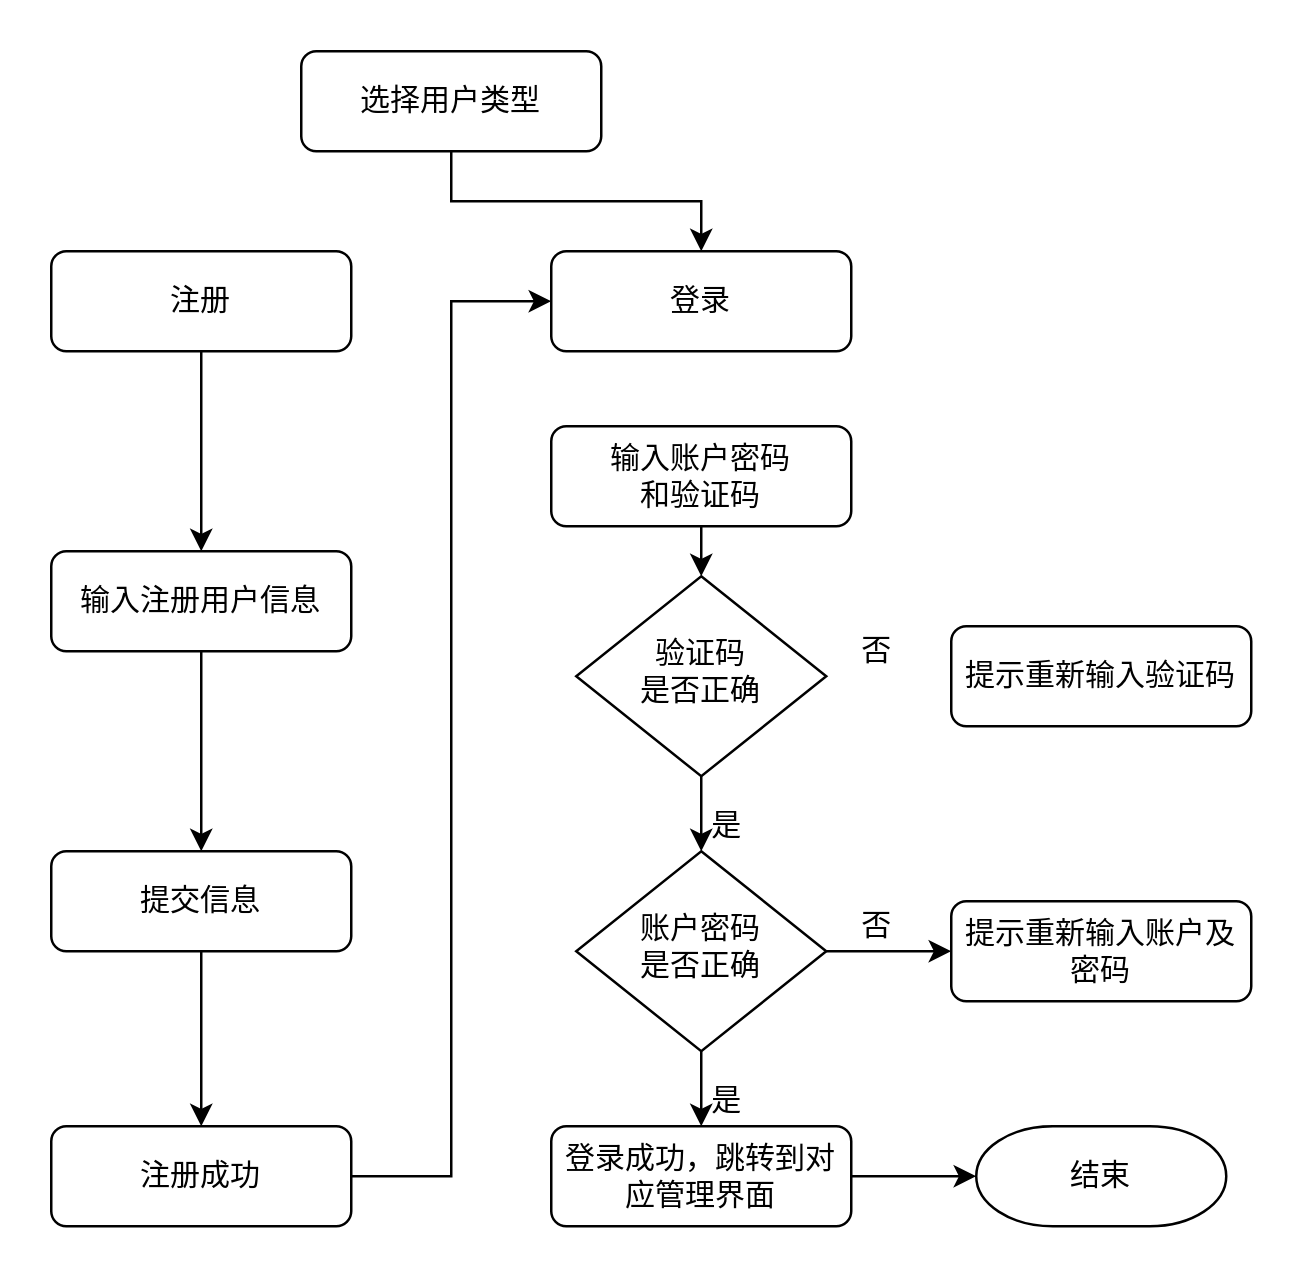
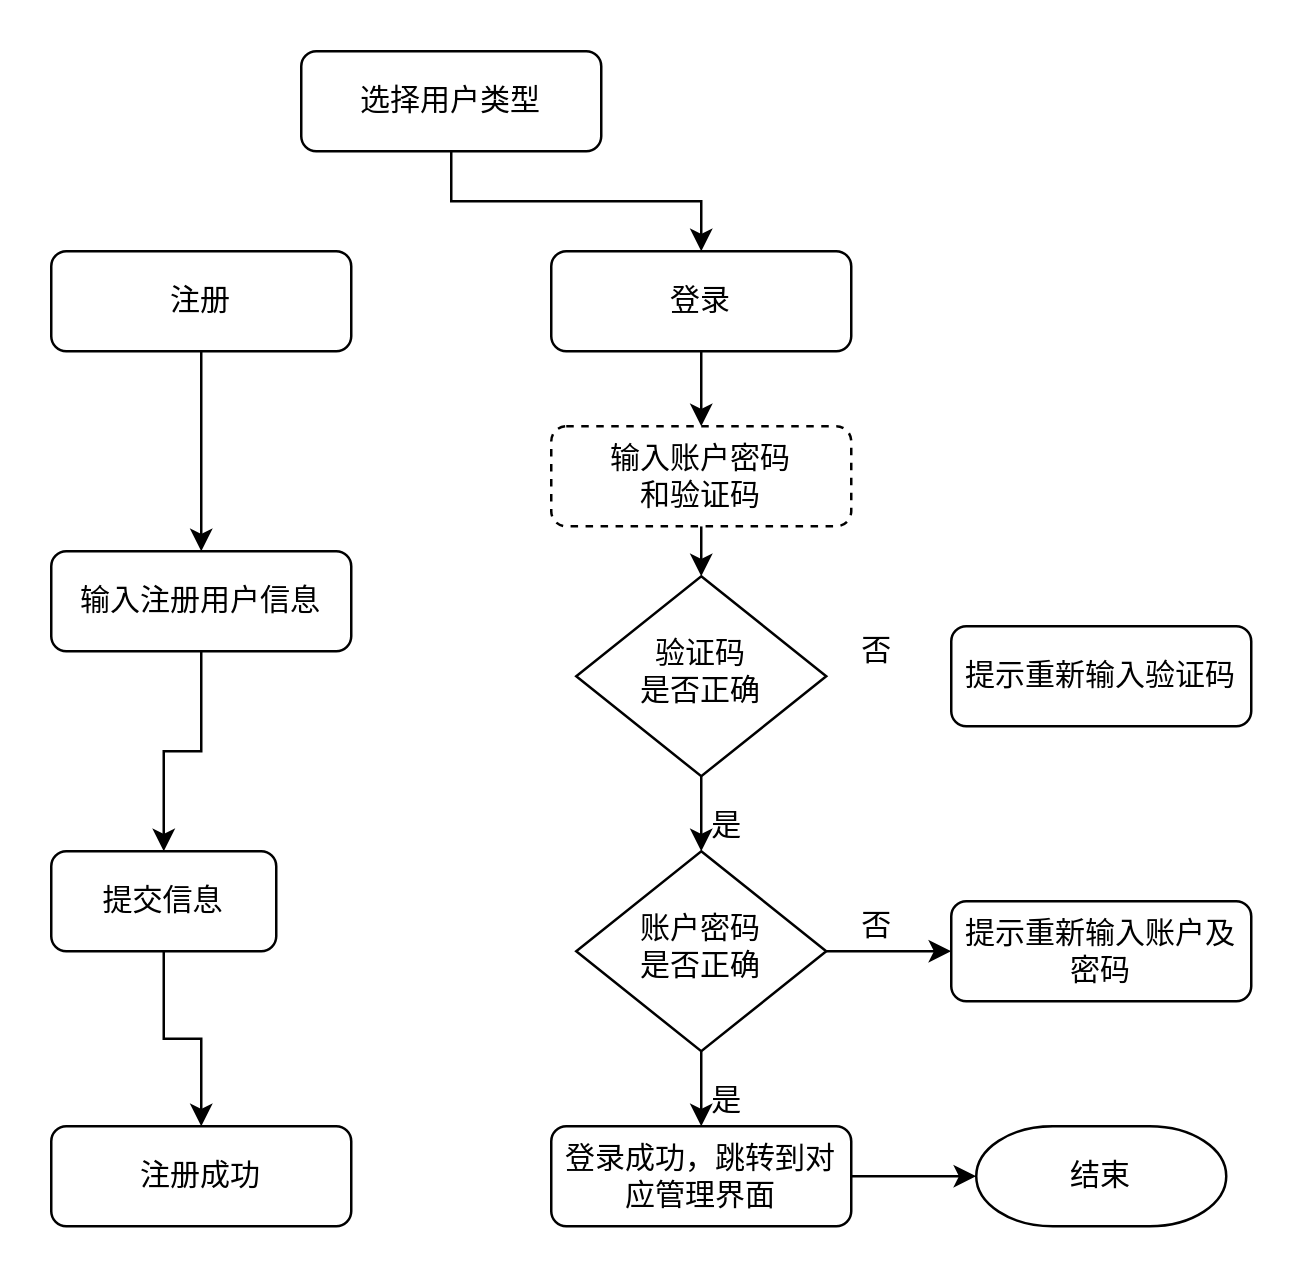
edge "登录" -> "输入账户密码 和验证码": added
node "输入账户密码 和验证码": style solid -> dashed
edge "注册成功" -> "登录": removed
node "提交信息": size 300x100 -> 225x100
